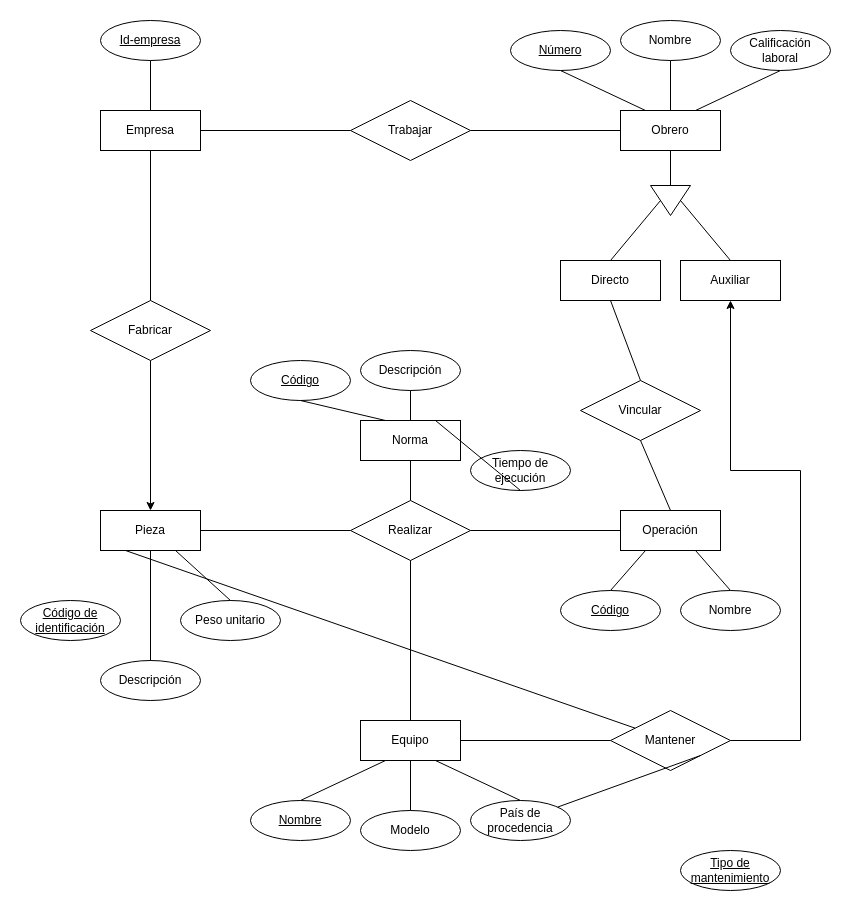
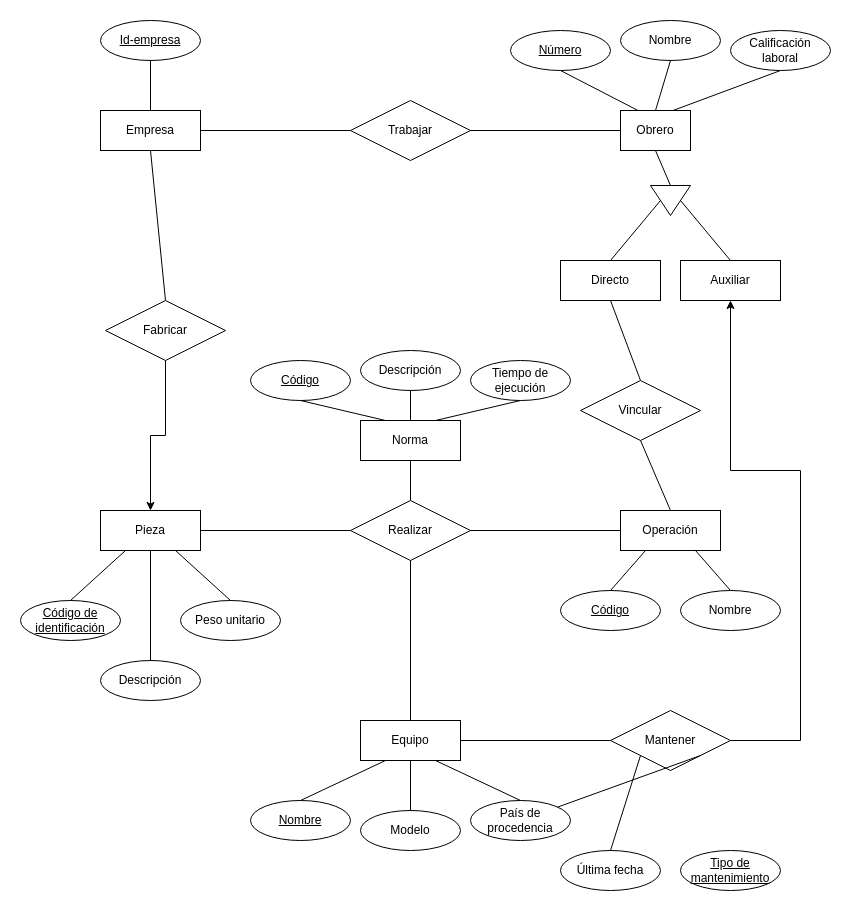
node "Obrero": size 100x40 -> 70x40
node "Fabricar": moved (151, 331) -> (166, 331)
node "Tiempo de ejecución": moved (521, 471) -> (521, 381)
edge "Pieza" -- "Mantener": now "Pieza" -- "Código de identificación"
edge "Mantener" -- "Última fecha": added
node "Última fecha": added
